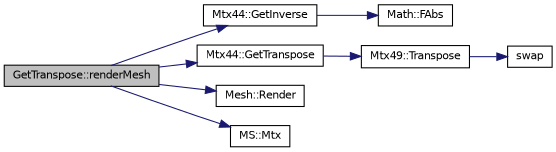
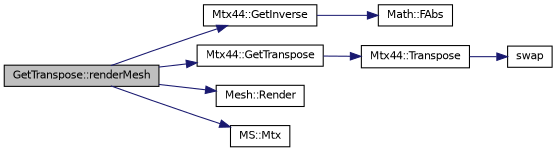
node "Mtx49::Transpose": label "Mtx49::Transpose" -> "Mtx44::Transpose"
